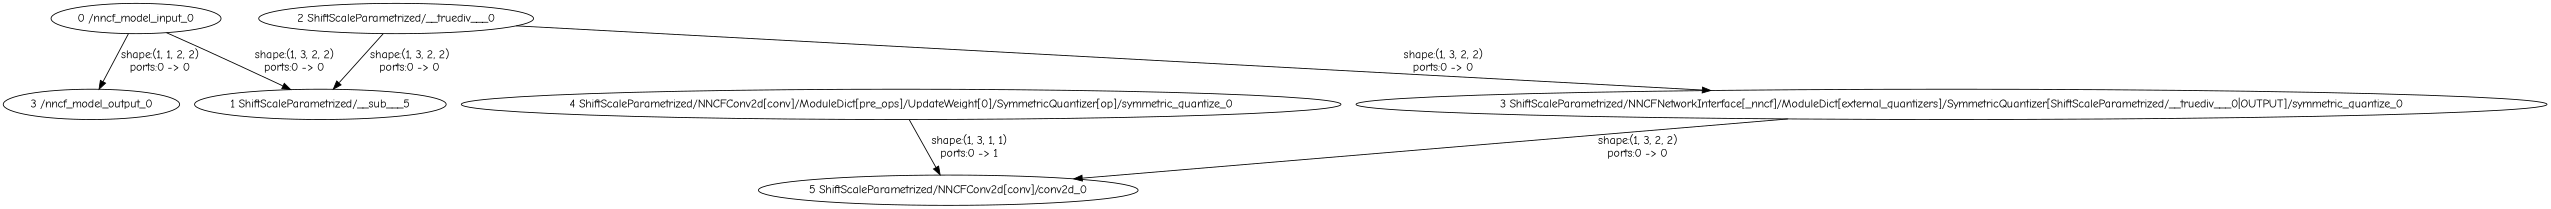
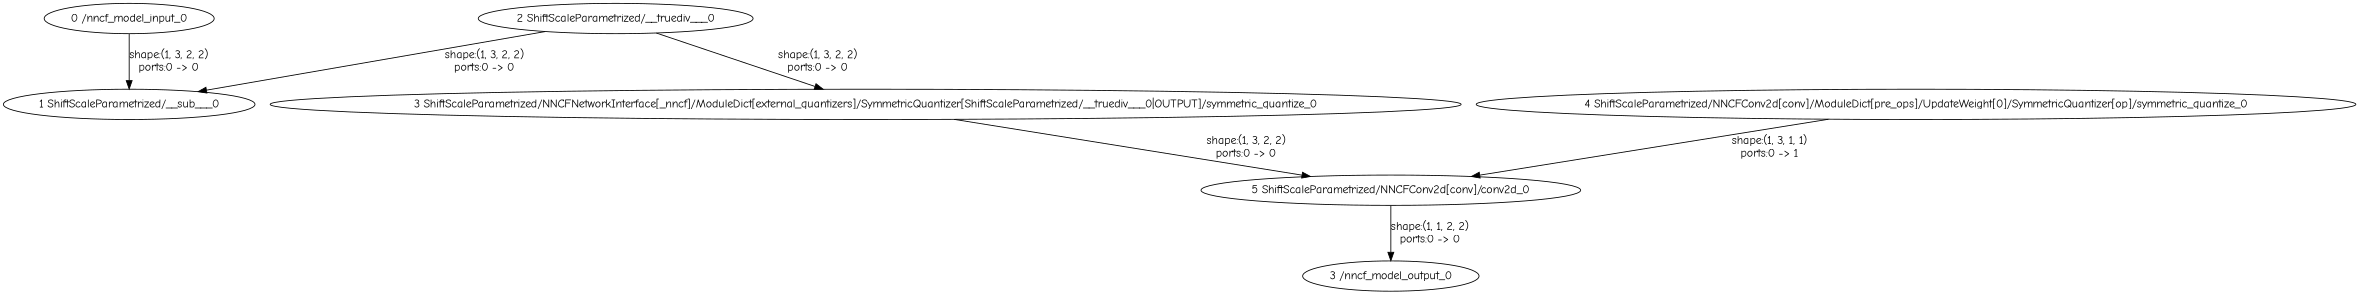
edge "0 /nncf_model_input_0" -> "3 /nncf_model_output_0": now "5 ShiftScaleParametrized/NNCFConv2d[conv]/conv2d_0" -> "3 /nncf_model_output_0"
node "1 ShiftScaleParametrized/__sub___5": label "1 ShiftScaleParametrized/__sub___5" -> "1 ShiftScaleParametrized/__sub___0"
